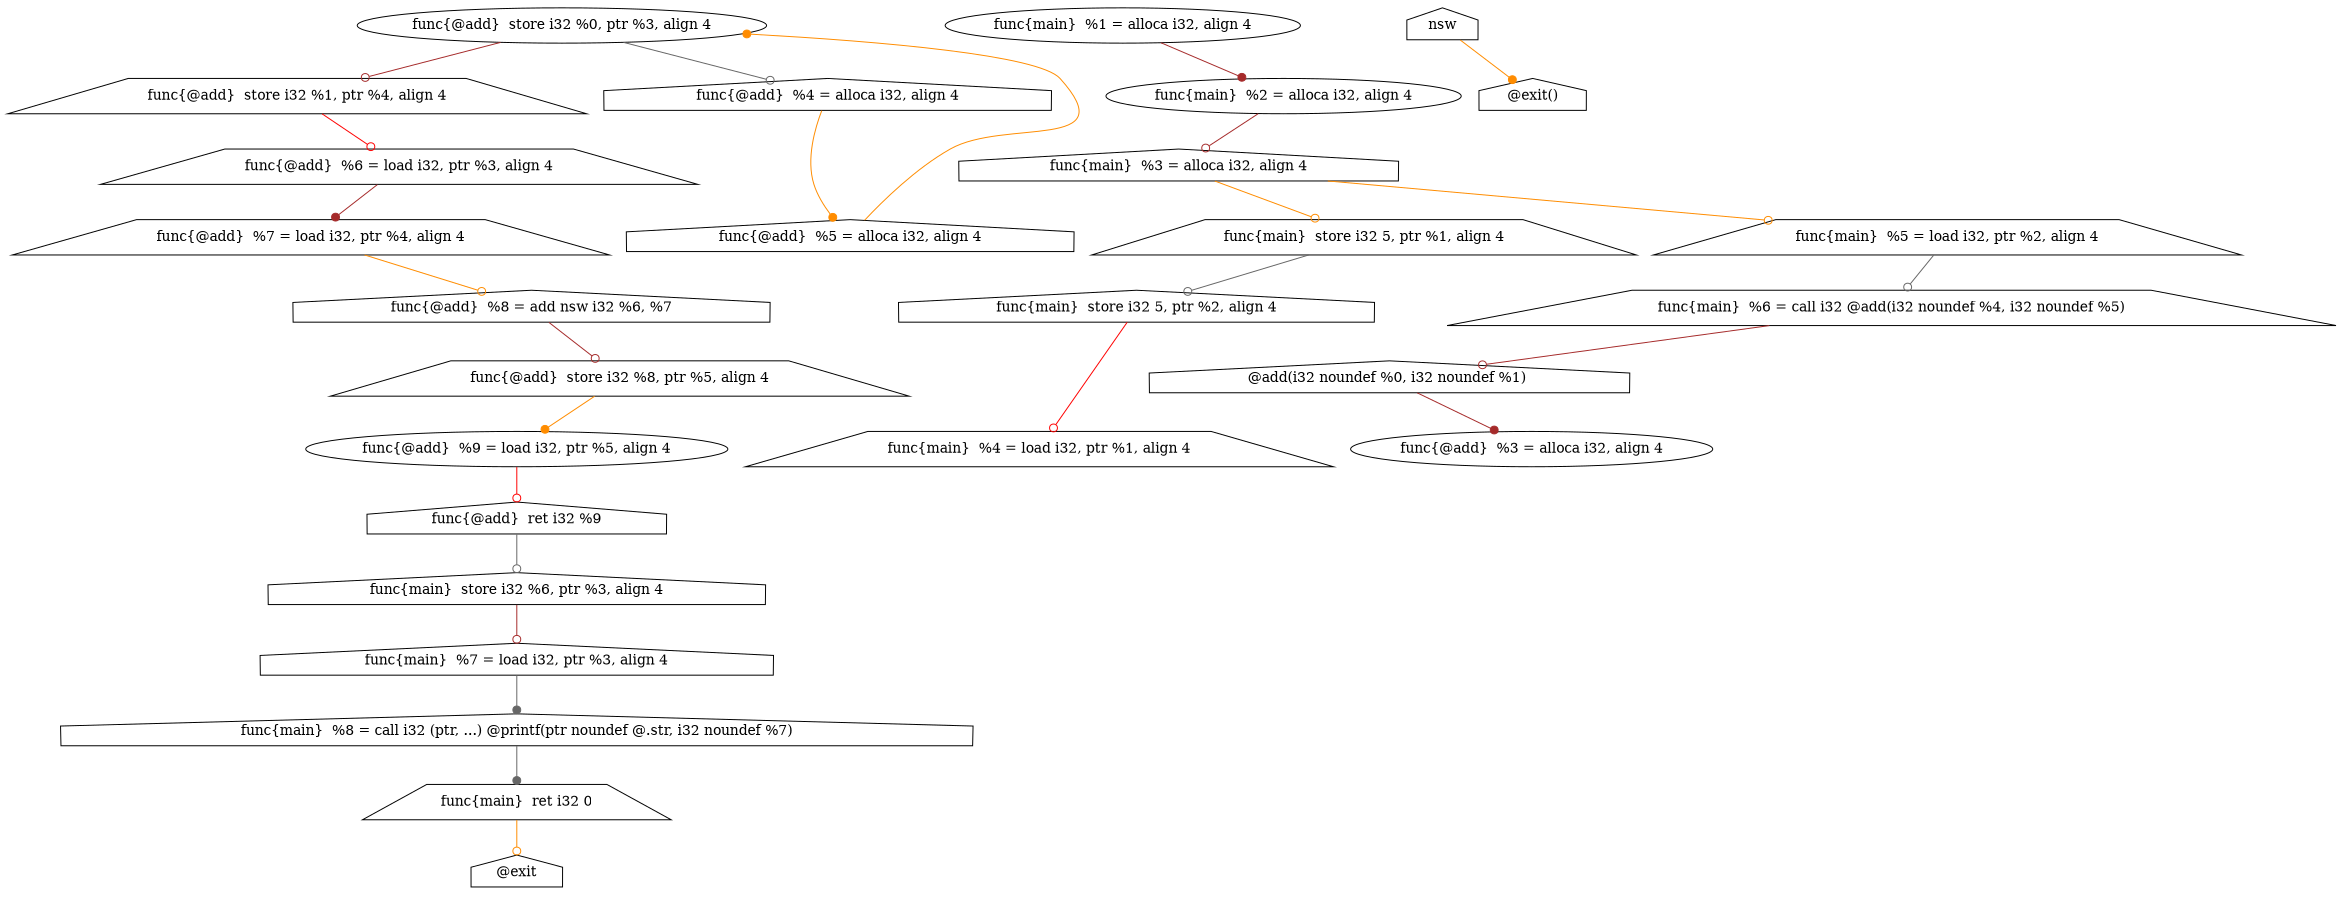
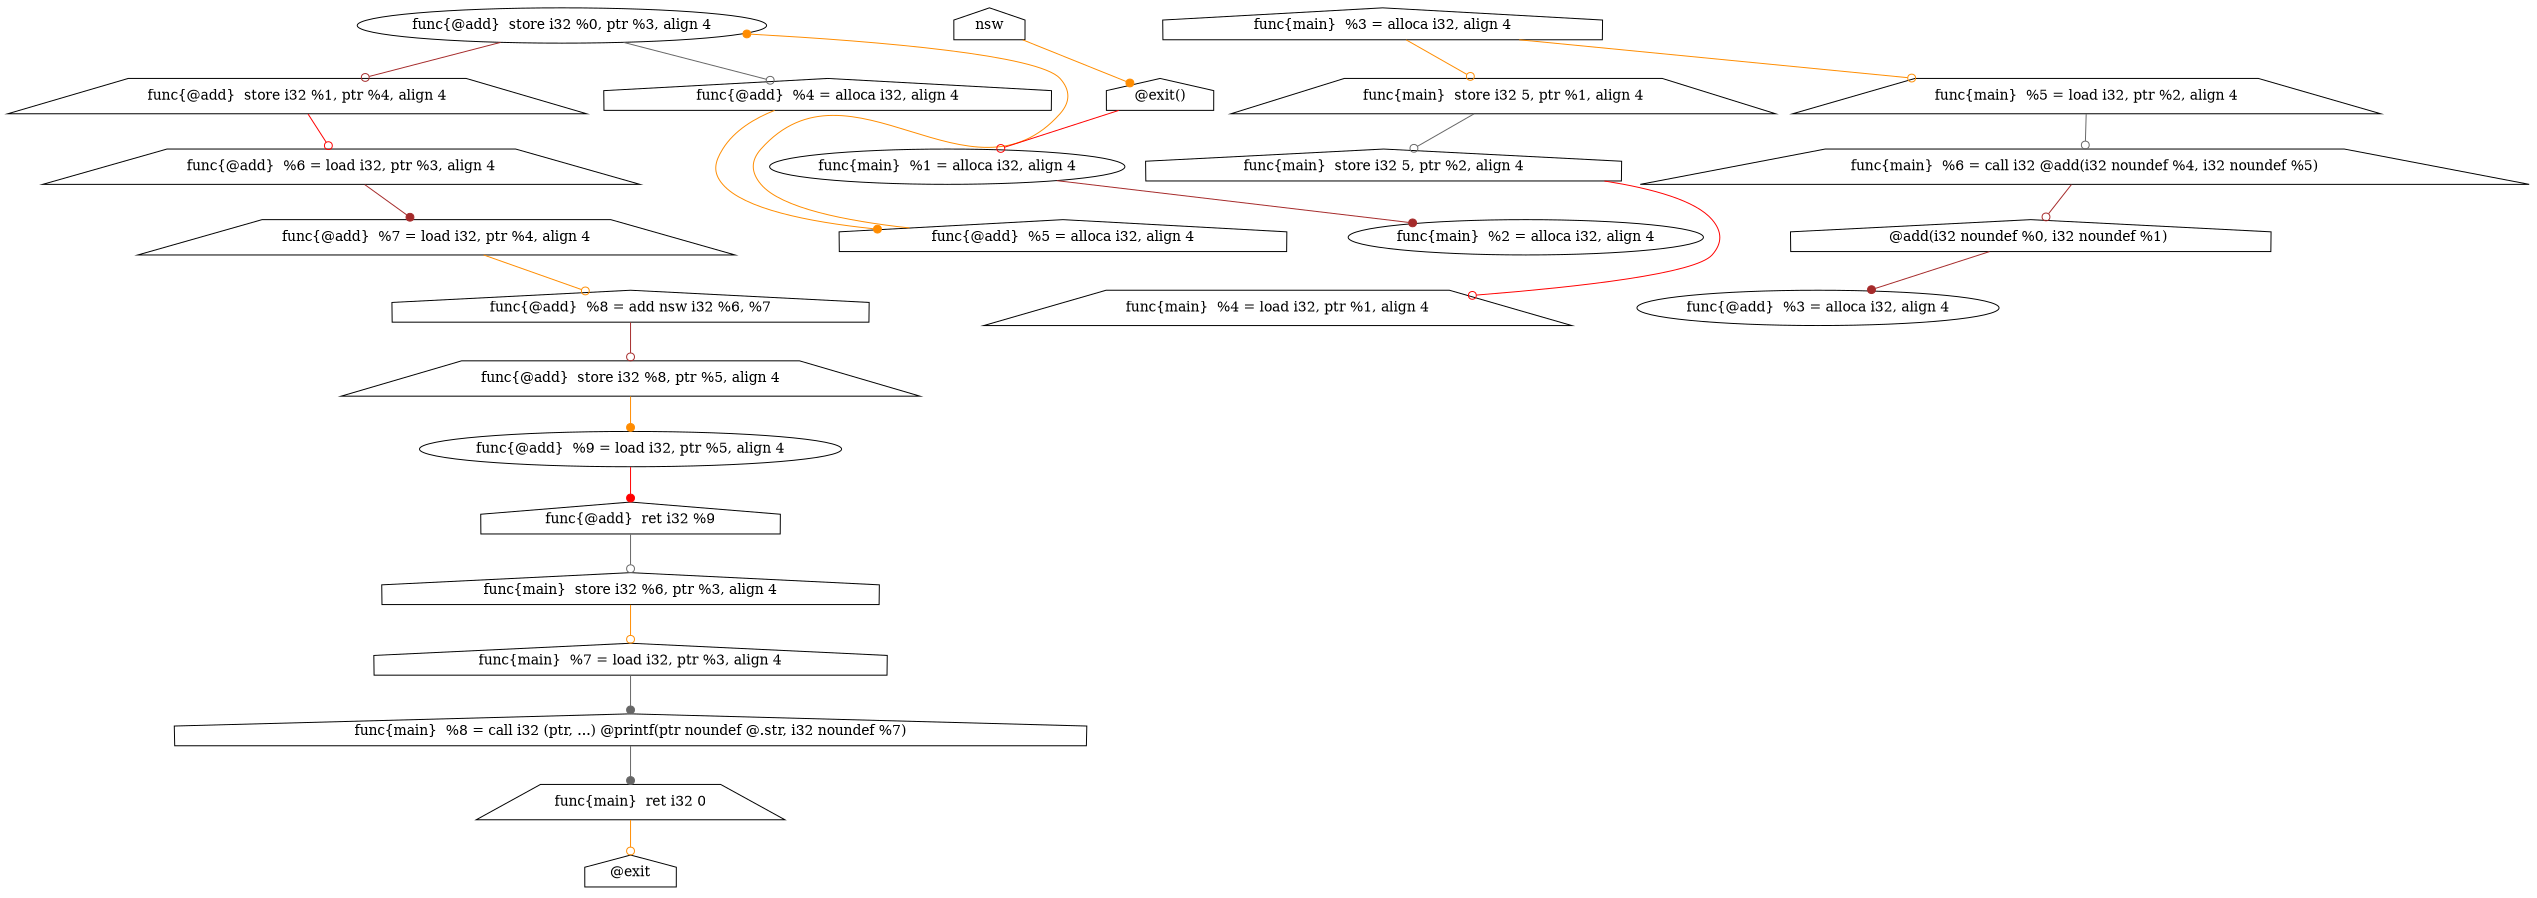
edge "@exit()" -> "func{main}  %1 = alloca i32, align 4": added
edge "func{main}  %2 = alloca i32, align 4" -> "func{main}  %3 = alloca i32, align 4": removed
edge "func{@add}  %9 = load i32, ptr %5, align 4" -> "func{@add}  ret i32 %9": arrowhead odot -> dot
edge "func{main}  store i32 %6, ptr %3, align 4" -> "func{main}  %7 = load i32, ptr %3, align 4": color brown -> darkorange
